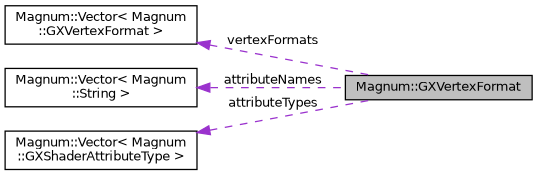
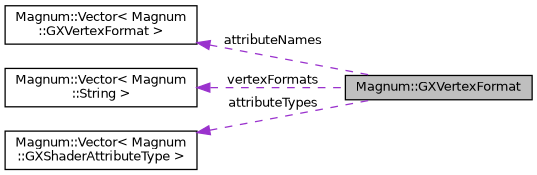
edge "Magnum::GXVertexFormat" -> "Magnum::Vector< Magnum ::GXVertexFormat >": label " vertexFormats" -> " attributeNames"
edge "Magnum::GXVertexFormat" -> "Magnum::Vector< Magnum ::String >": label " attributeNames" -> " vertexFormats"
